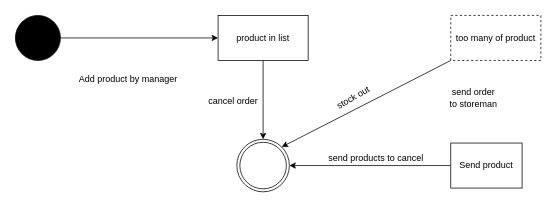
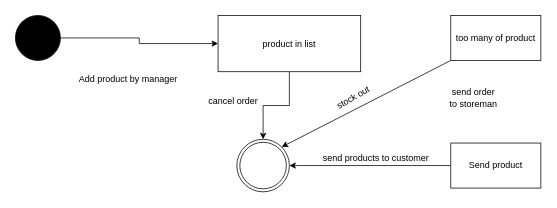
node "product in list": size 90x45 -> 143x56
node "too many of product": style dashed -> solid
node "send products to cancel": label "send products to cancel" -> "send products to customer"
node "Send product": size 71x45 -> 90x45
